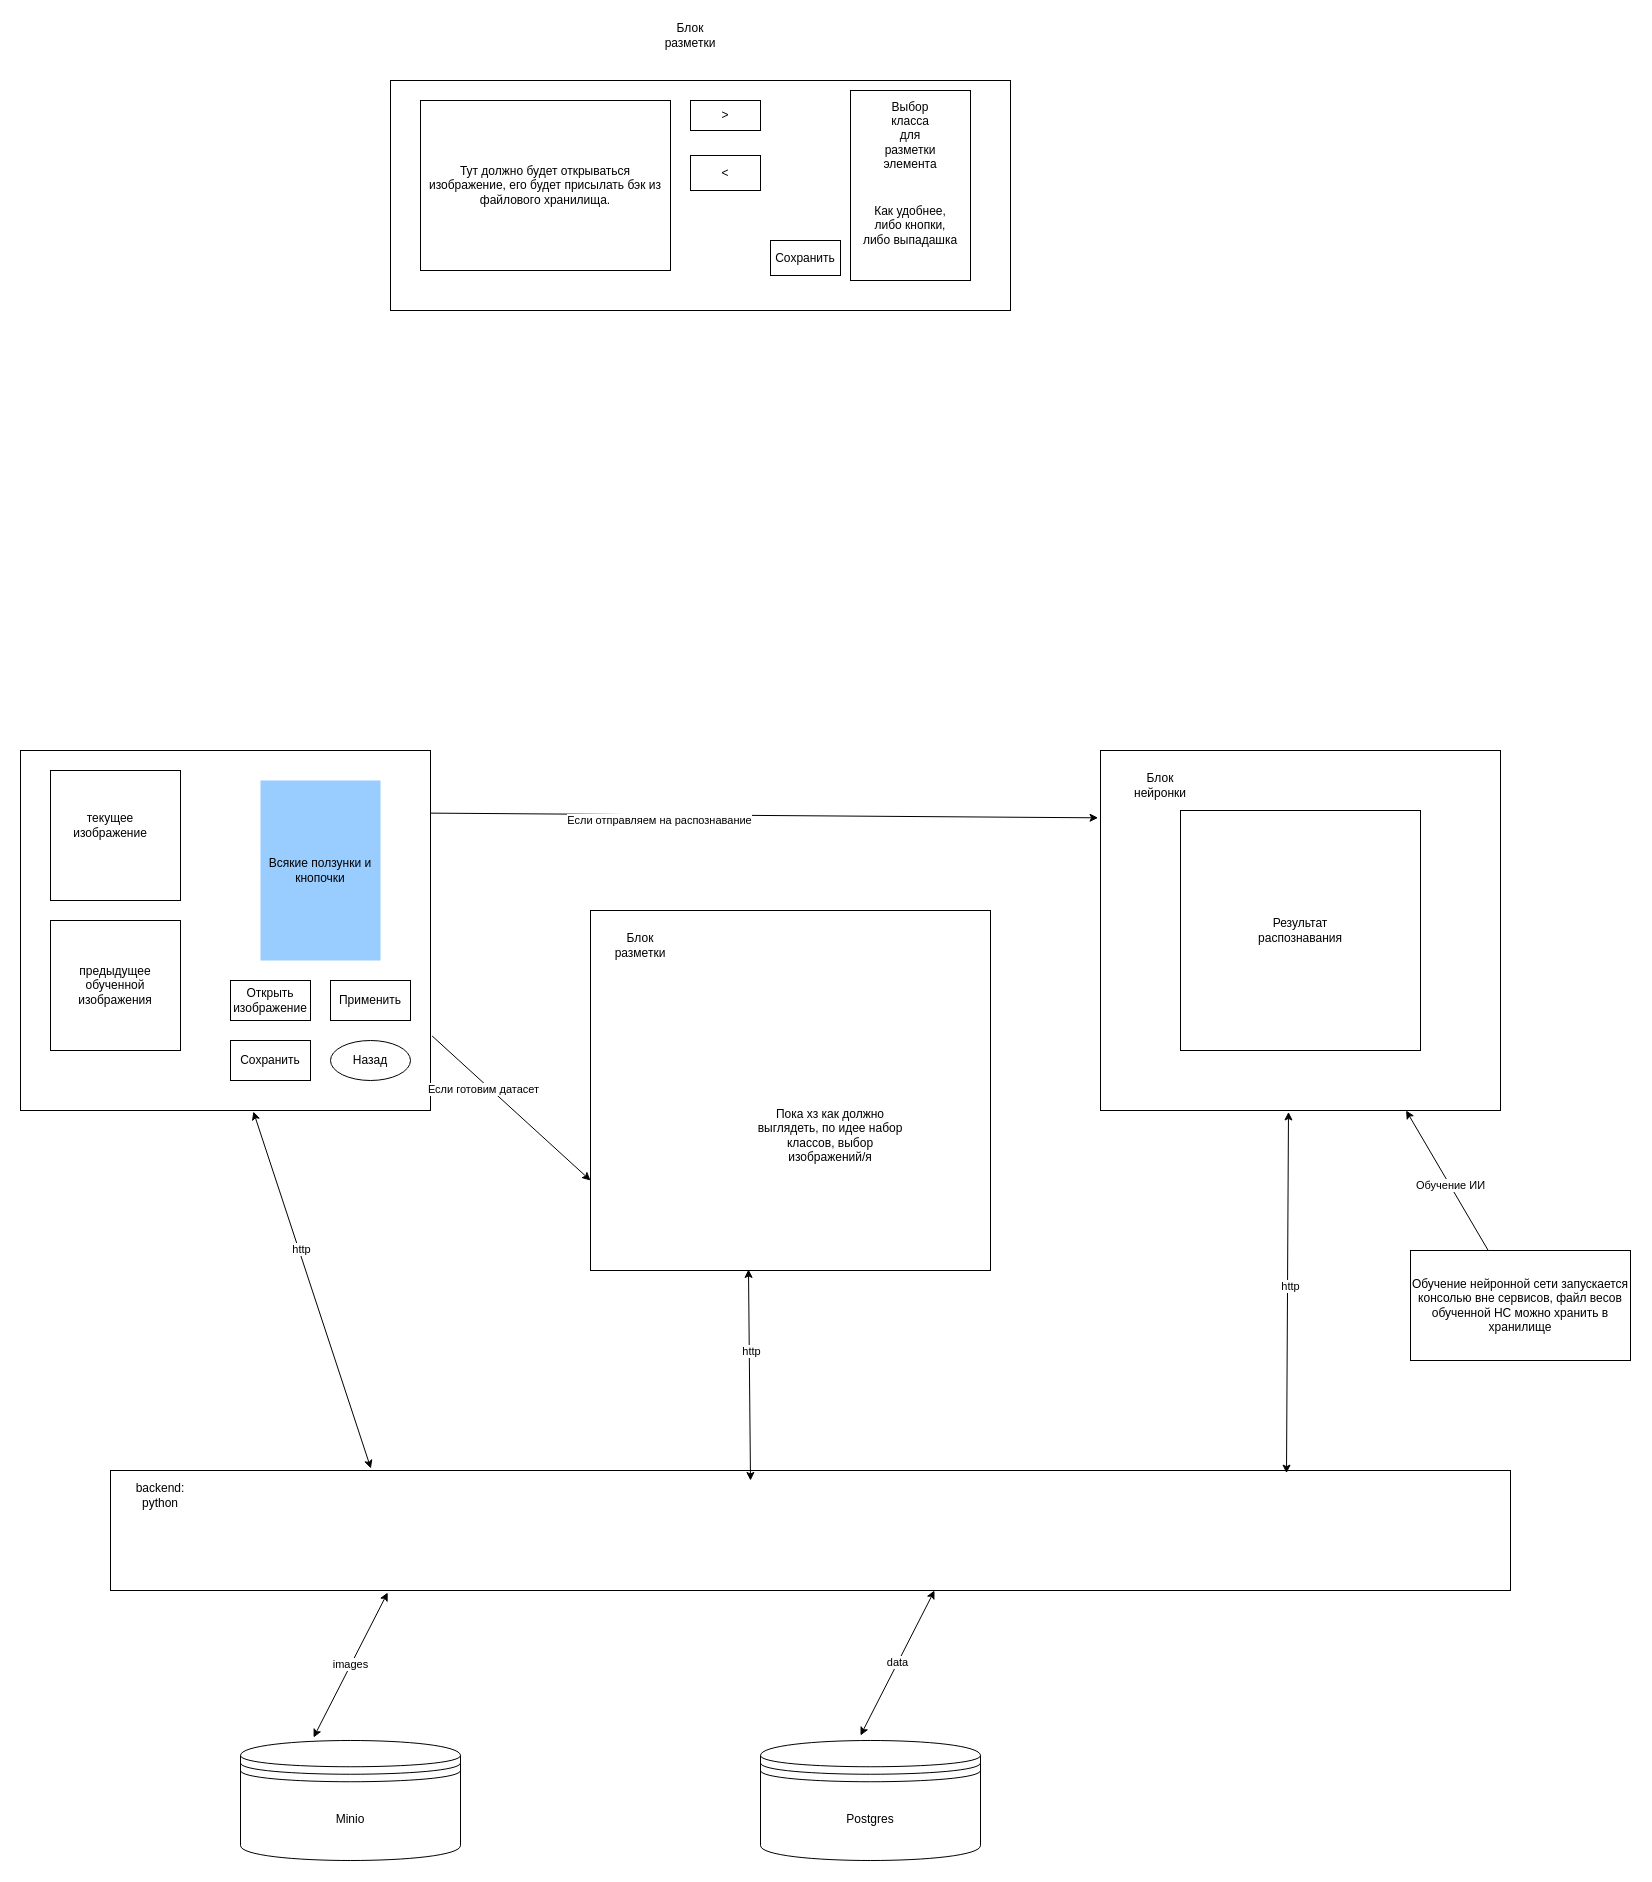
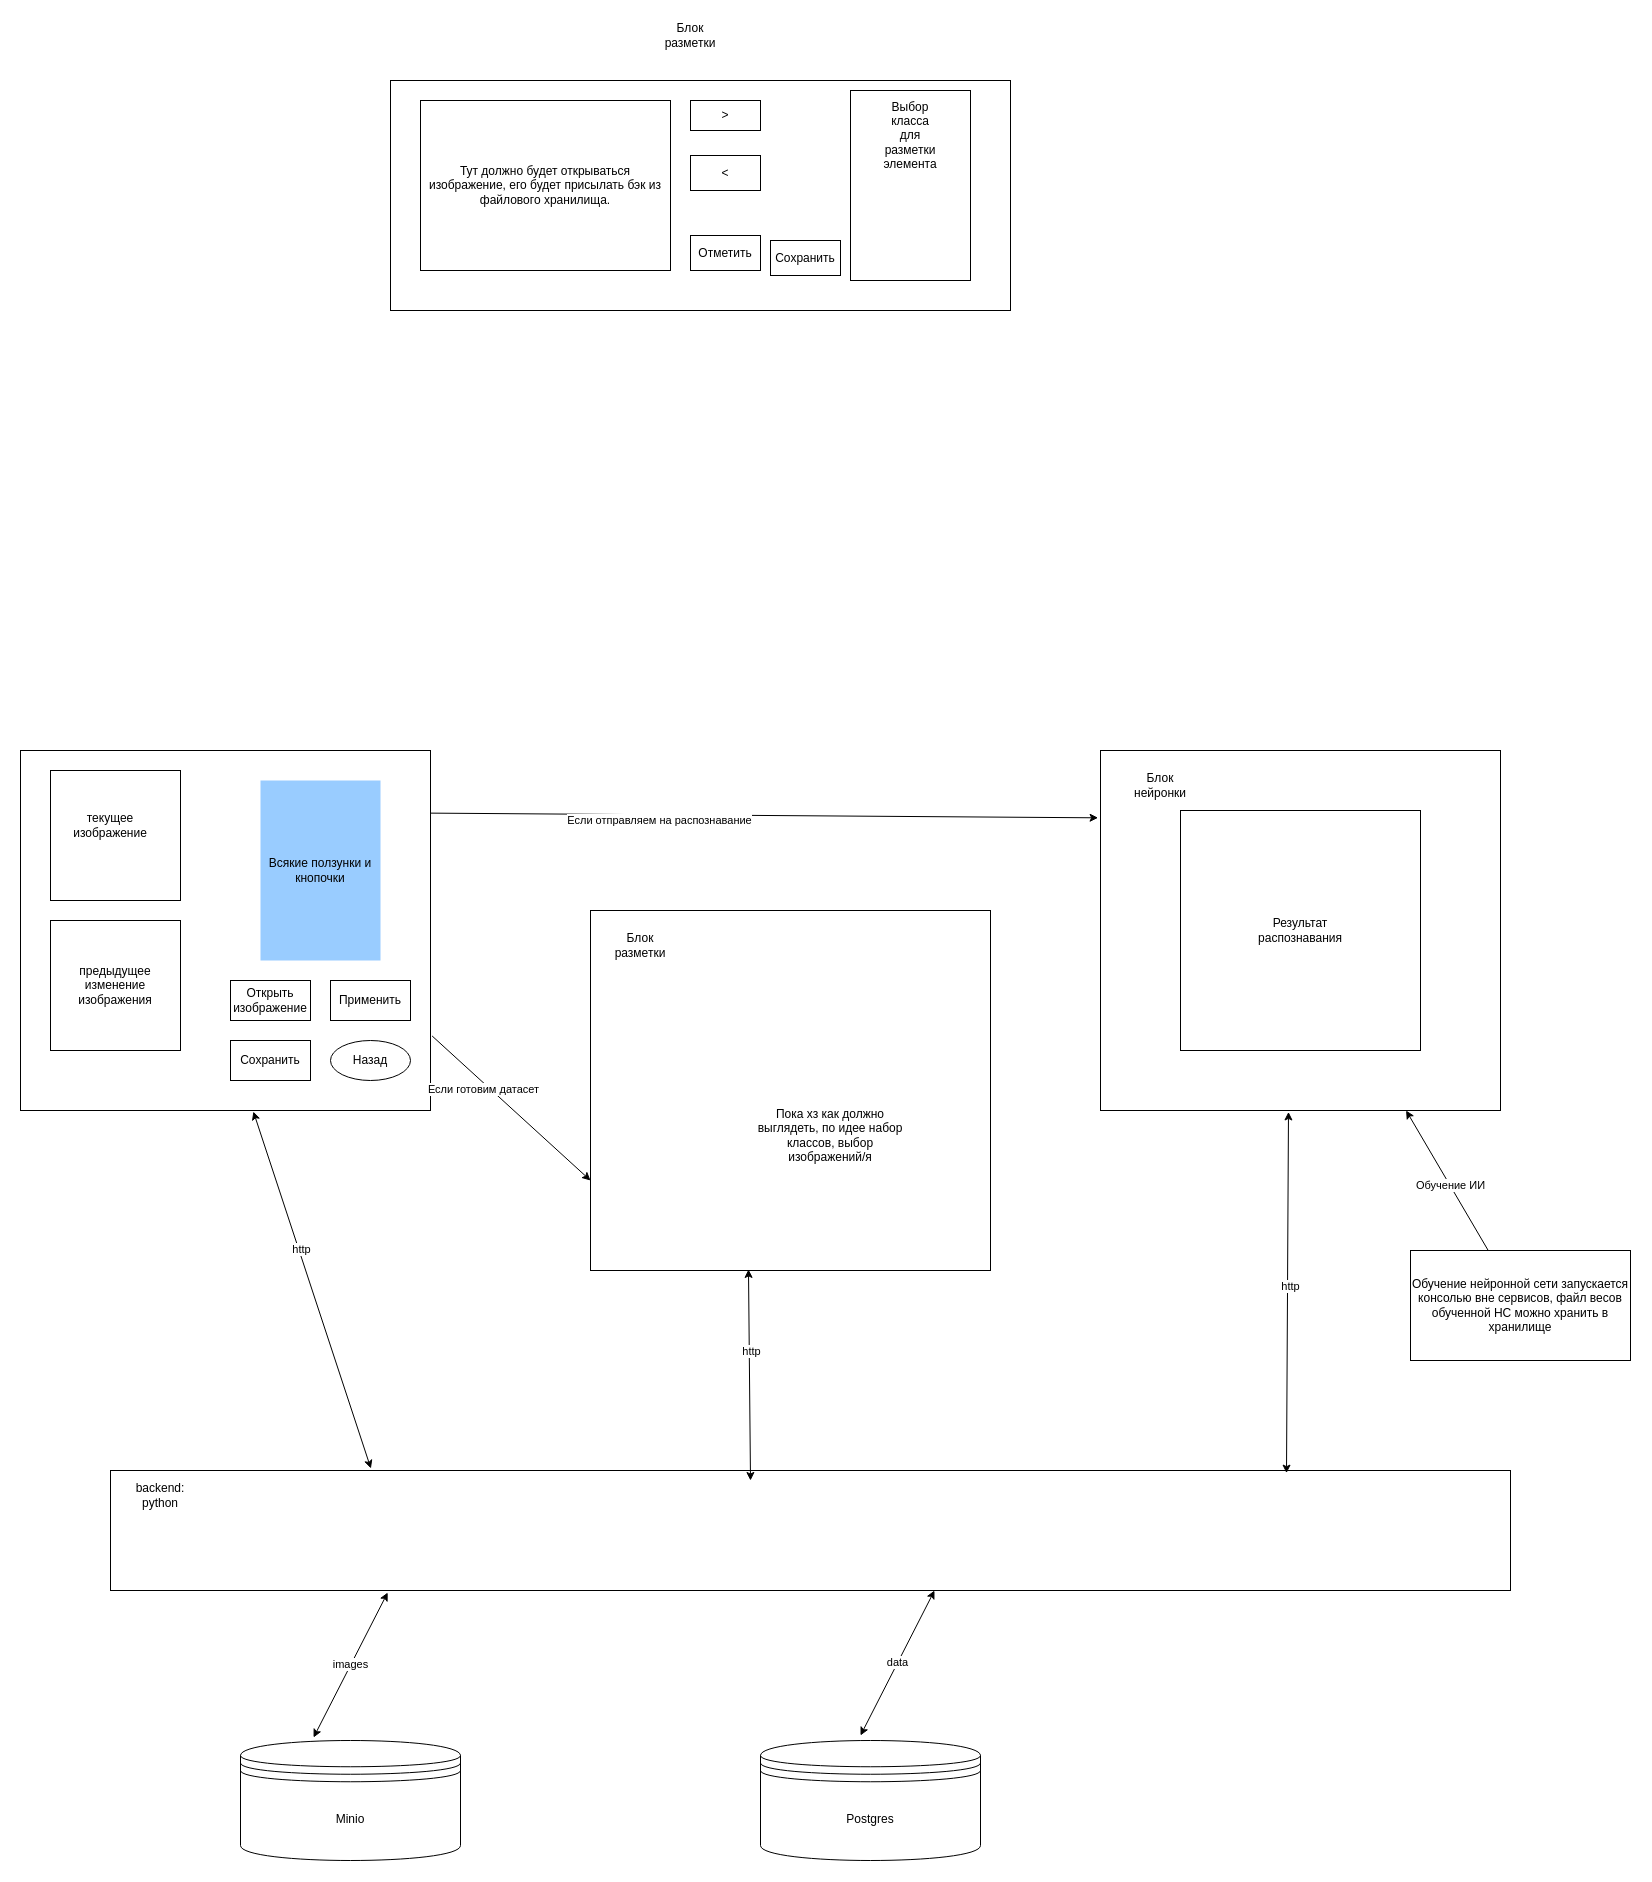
node "Как удобнее, либо кнопки, либо выпадашка": removed
node "Отметить": added
node "предыдущее обученной изображения": label "предыдущее обученной изображения" -> "предыдущее изменение изображения"
